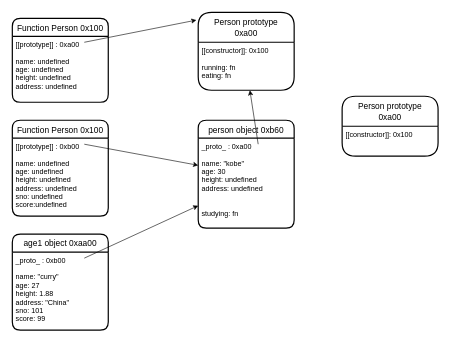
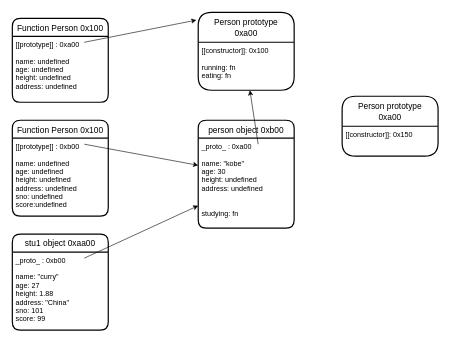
node "person object 0xb60": label "person object 0xb60" -> "person object 0xb00"
node "[[constructor]]: 0x100": label "[[constructor]]: 0x100" -> "[[constructor]]: 0x150"
node "age1 object 0xaa00": label "age1 object 0xaa00" -> "stu1 object 0xaa00"
